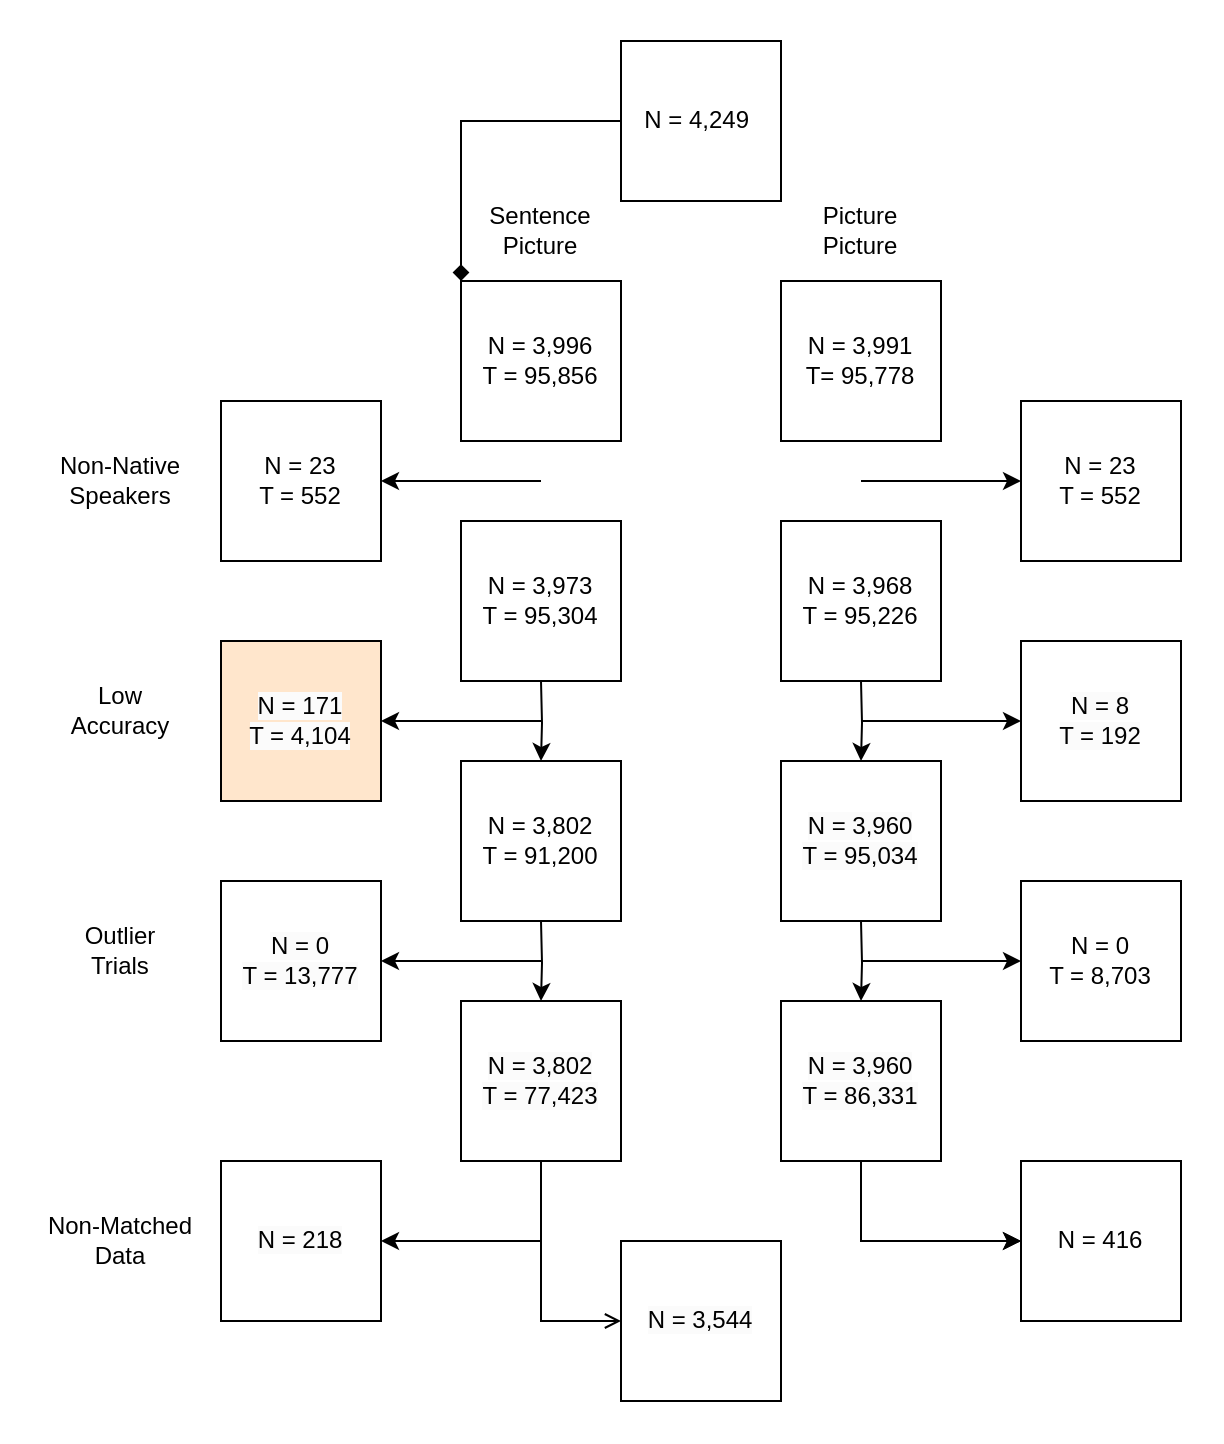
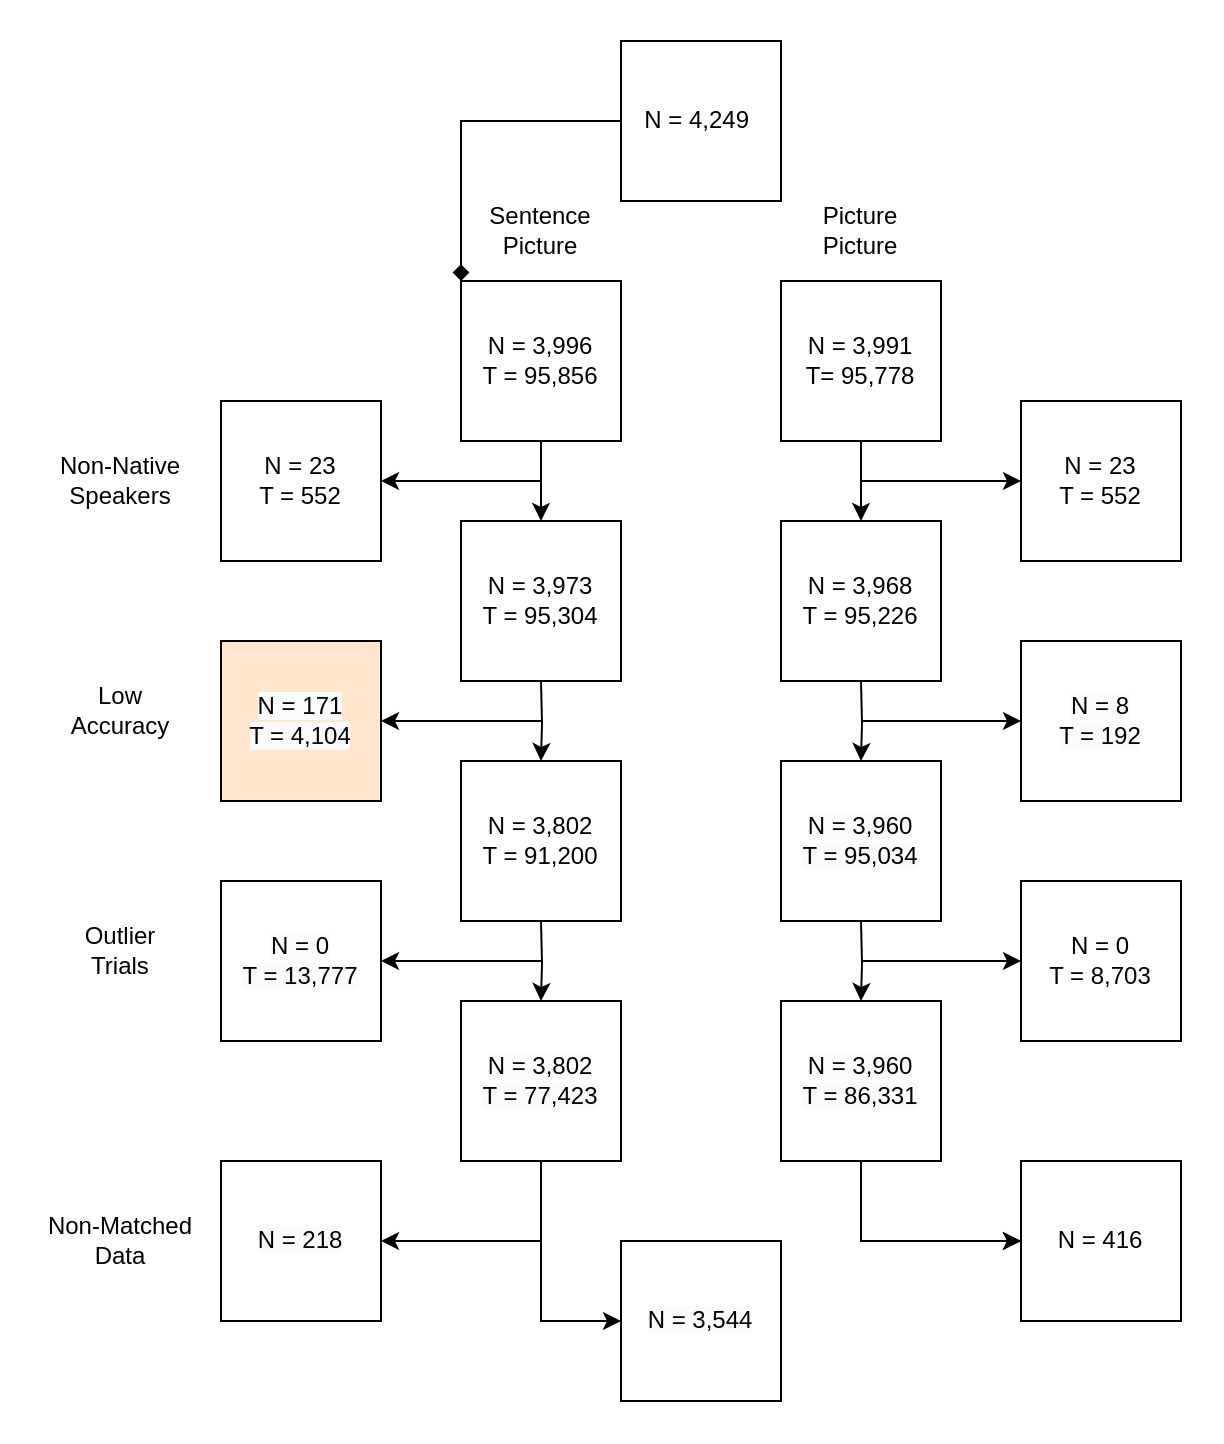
edge "N = 3,996 T = 95,856" -> "N = 3,973 T = 95,304": added
edge "N = 3,991 T= 95,778" -> "N = 3,968T = 95,226": added
edge "N = 3,802 T = 77,423" -> "N = 3,544": arrowhead open -> classic
